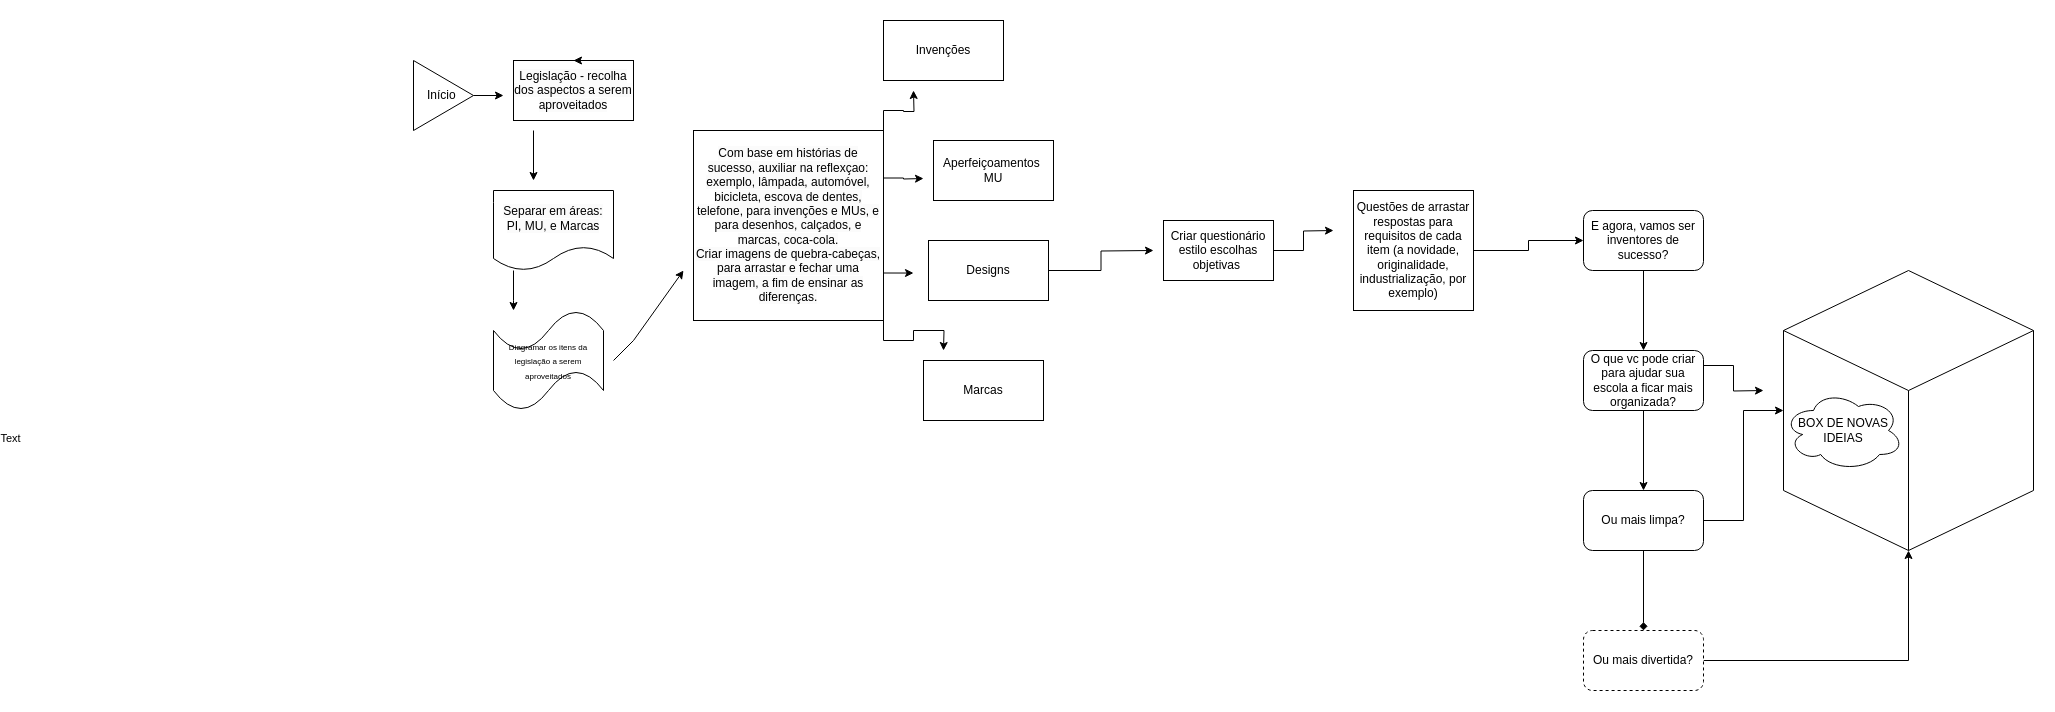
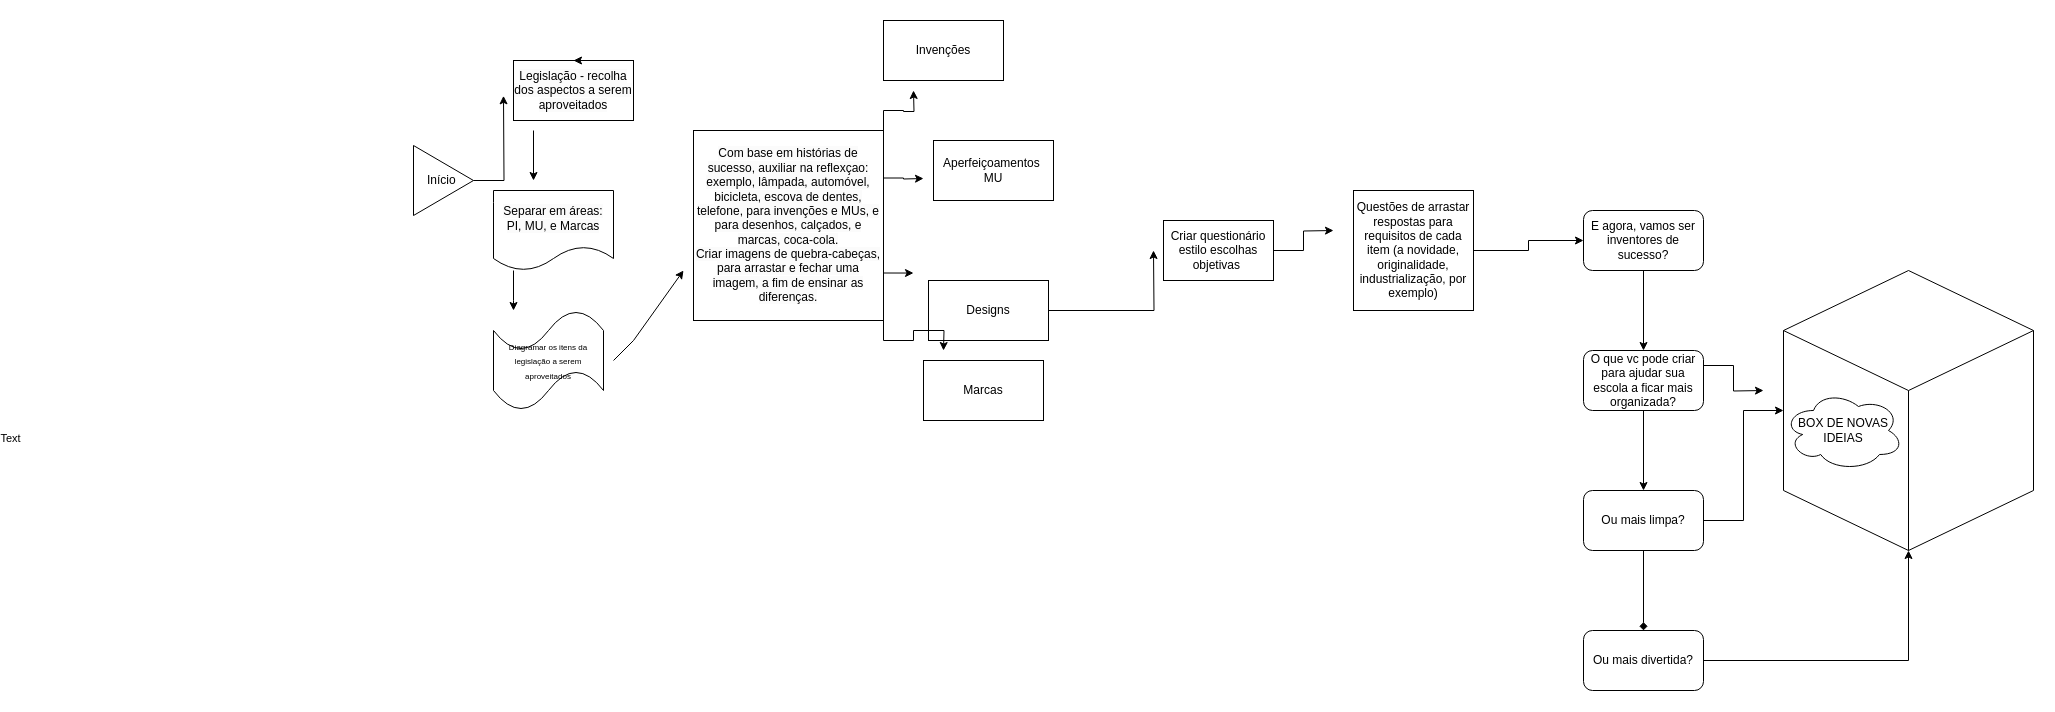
node "Início": moved (444, 96) -> (444, 181)
node "Designs": moved (989, 271) -> (989, 311)
node "Ou mais divertida?": style dashed -> solid
